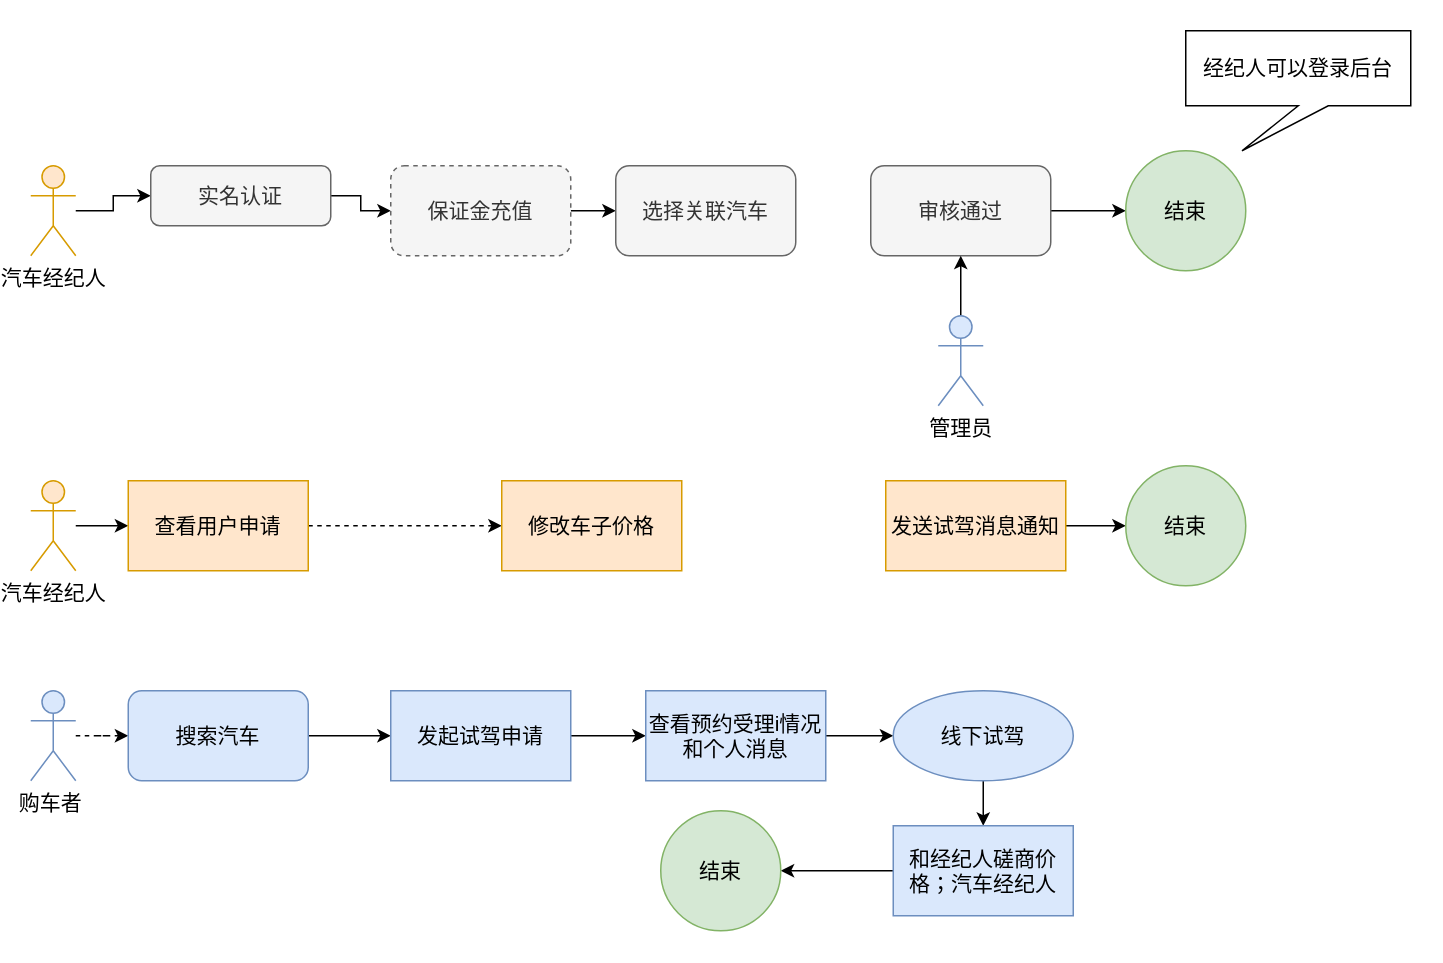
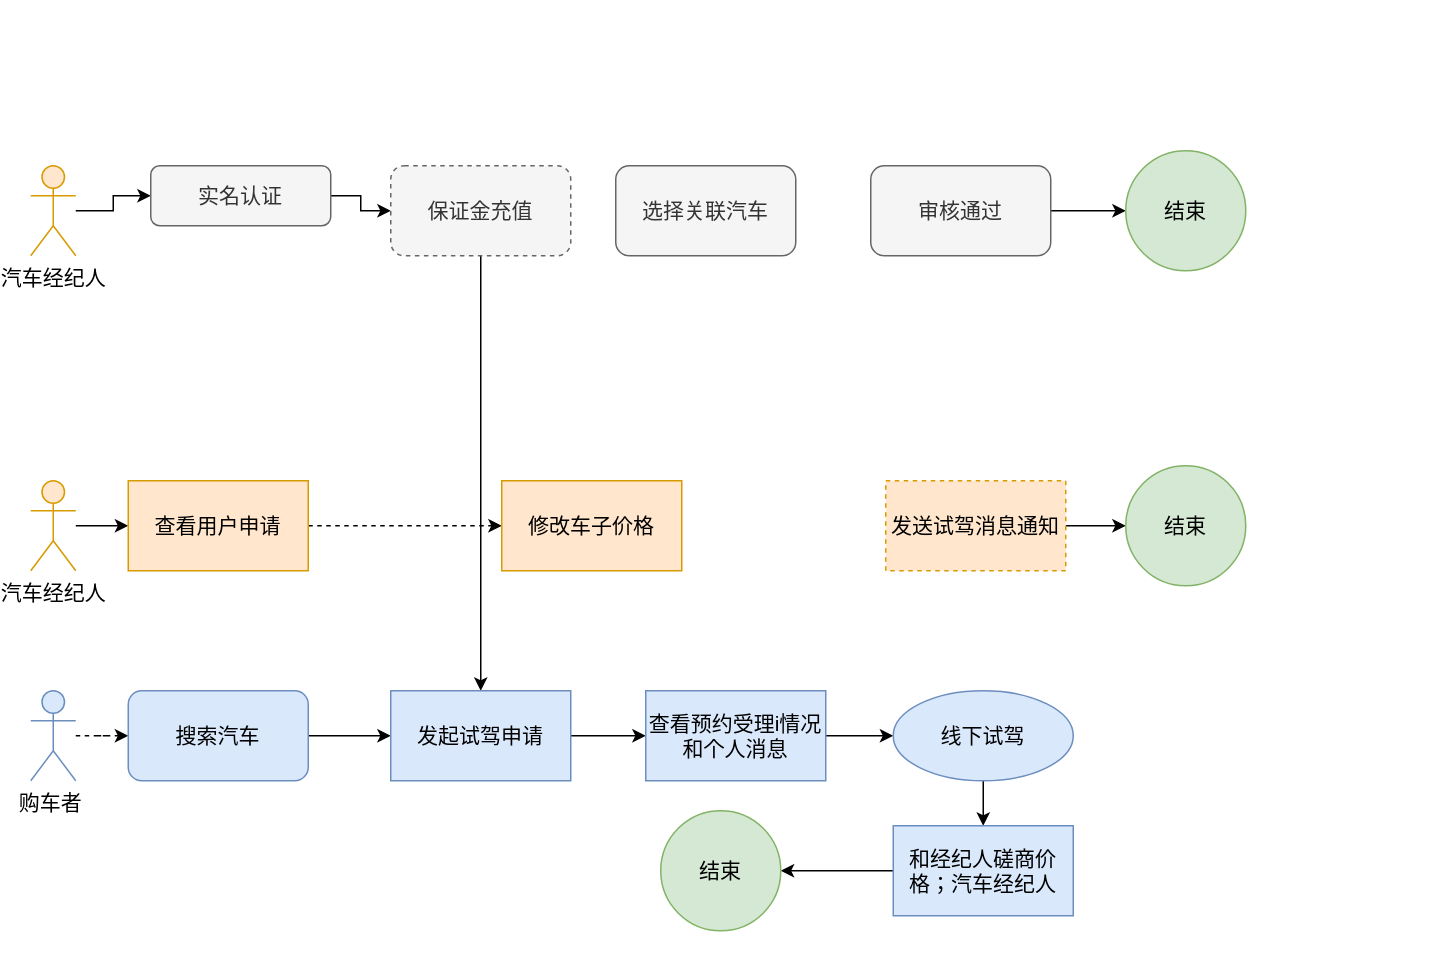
node "经纪人可以登录后台": removed
edge "保证金充值" -> "选择关联汽车": now "保证金充值" -> "发起试驾申请"
edge "管理员" -> "审核通过": removed
node "管理员": removed
node "发送试驾消息通知": style solid -> dashed
